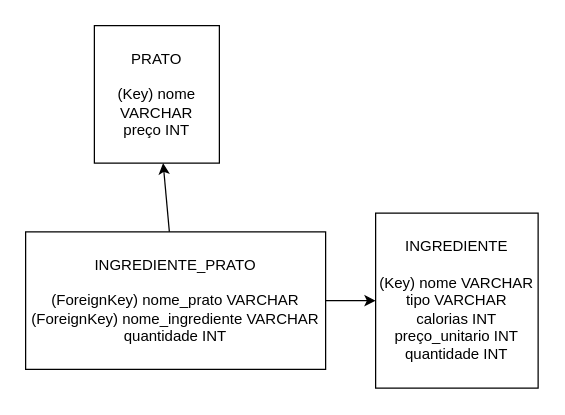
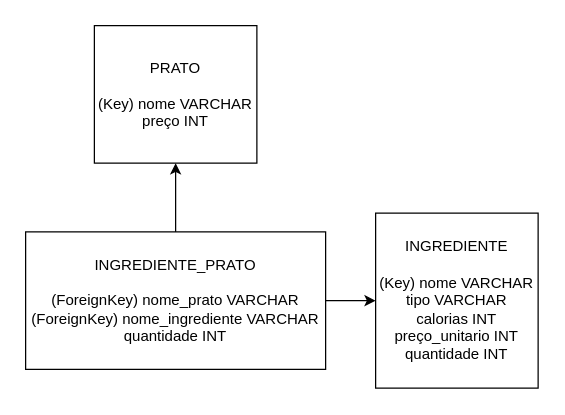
node "PRATO (Key) nome VARCHAR preço INT": size 125x138 -> 163x138
